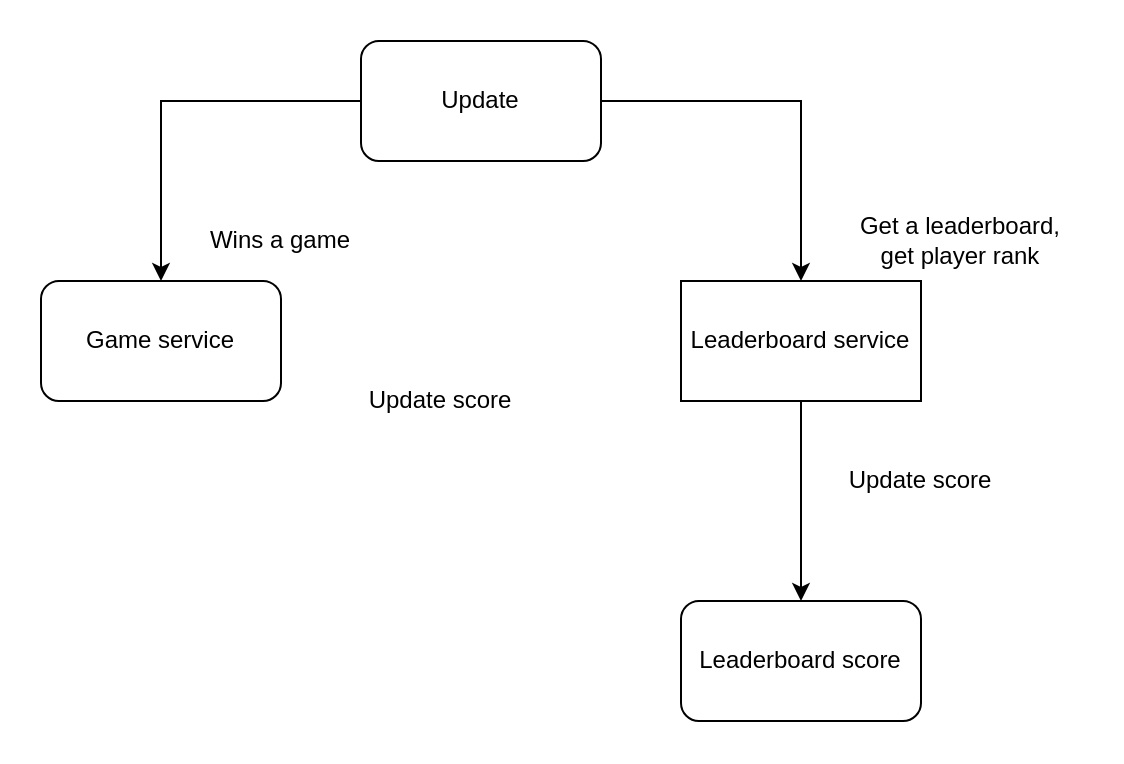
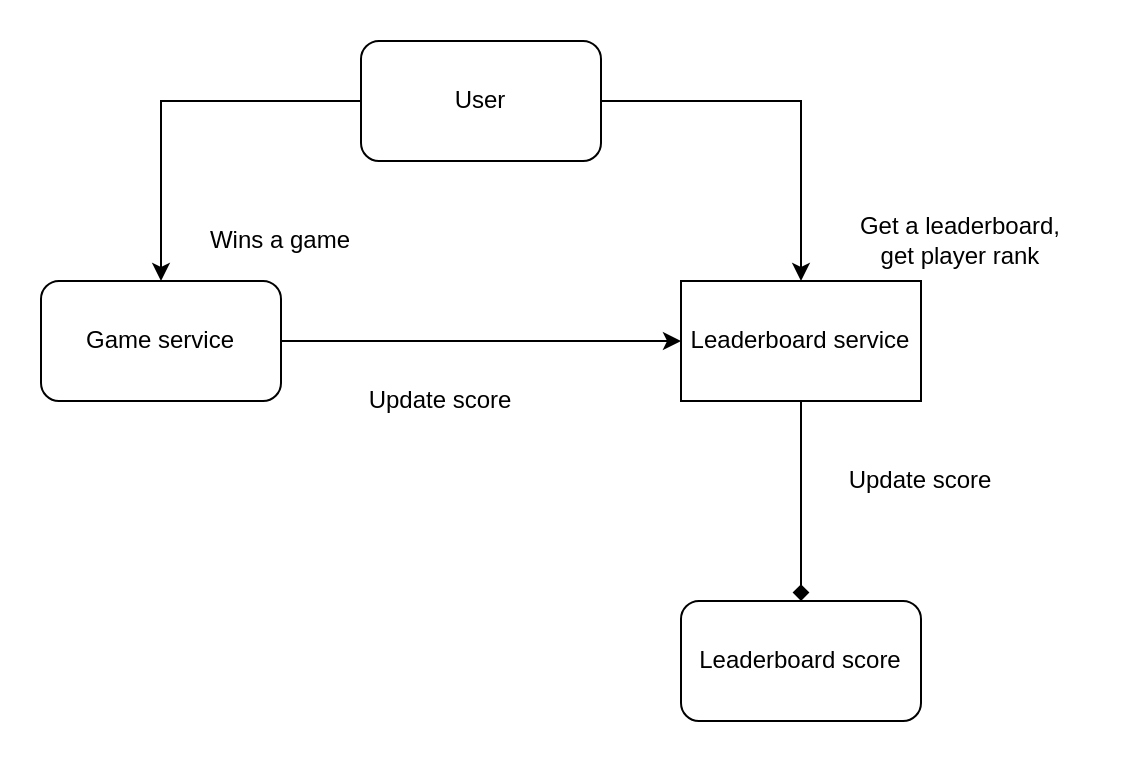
node "Update": label "Update" -> "User"
edge "Game service" -> "Leaderboard service": added
edge "Leaderboard service" -> "Leaderboard score": arrowhead classic -> diamond
